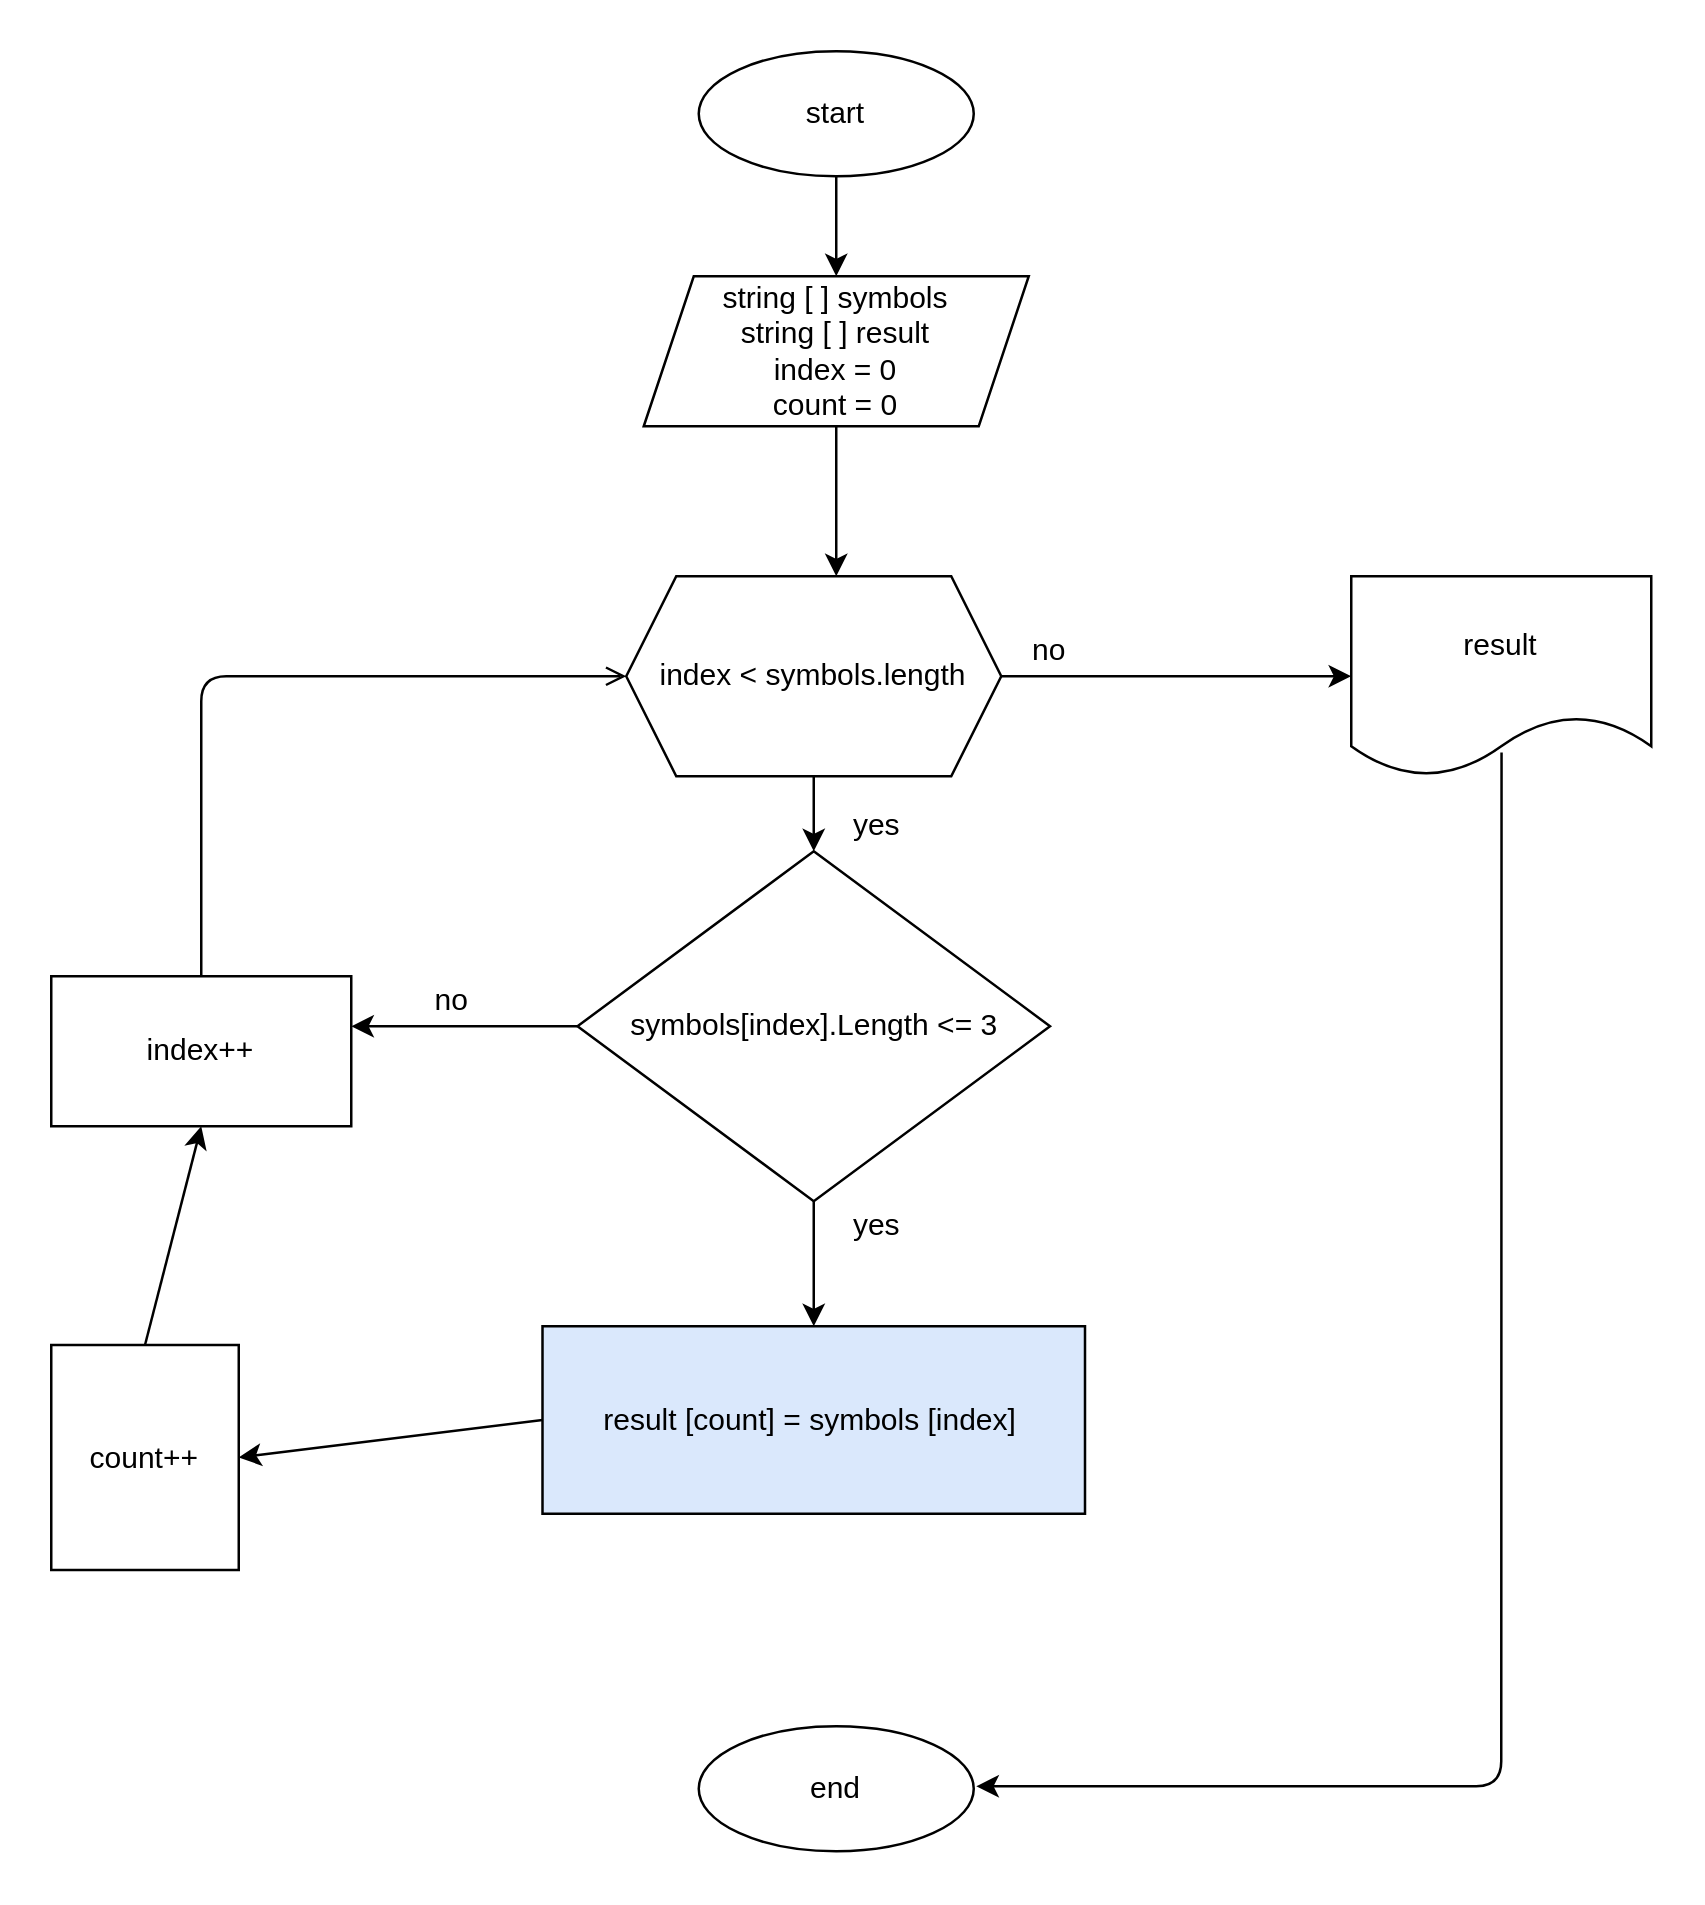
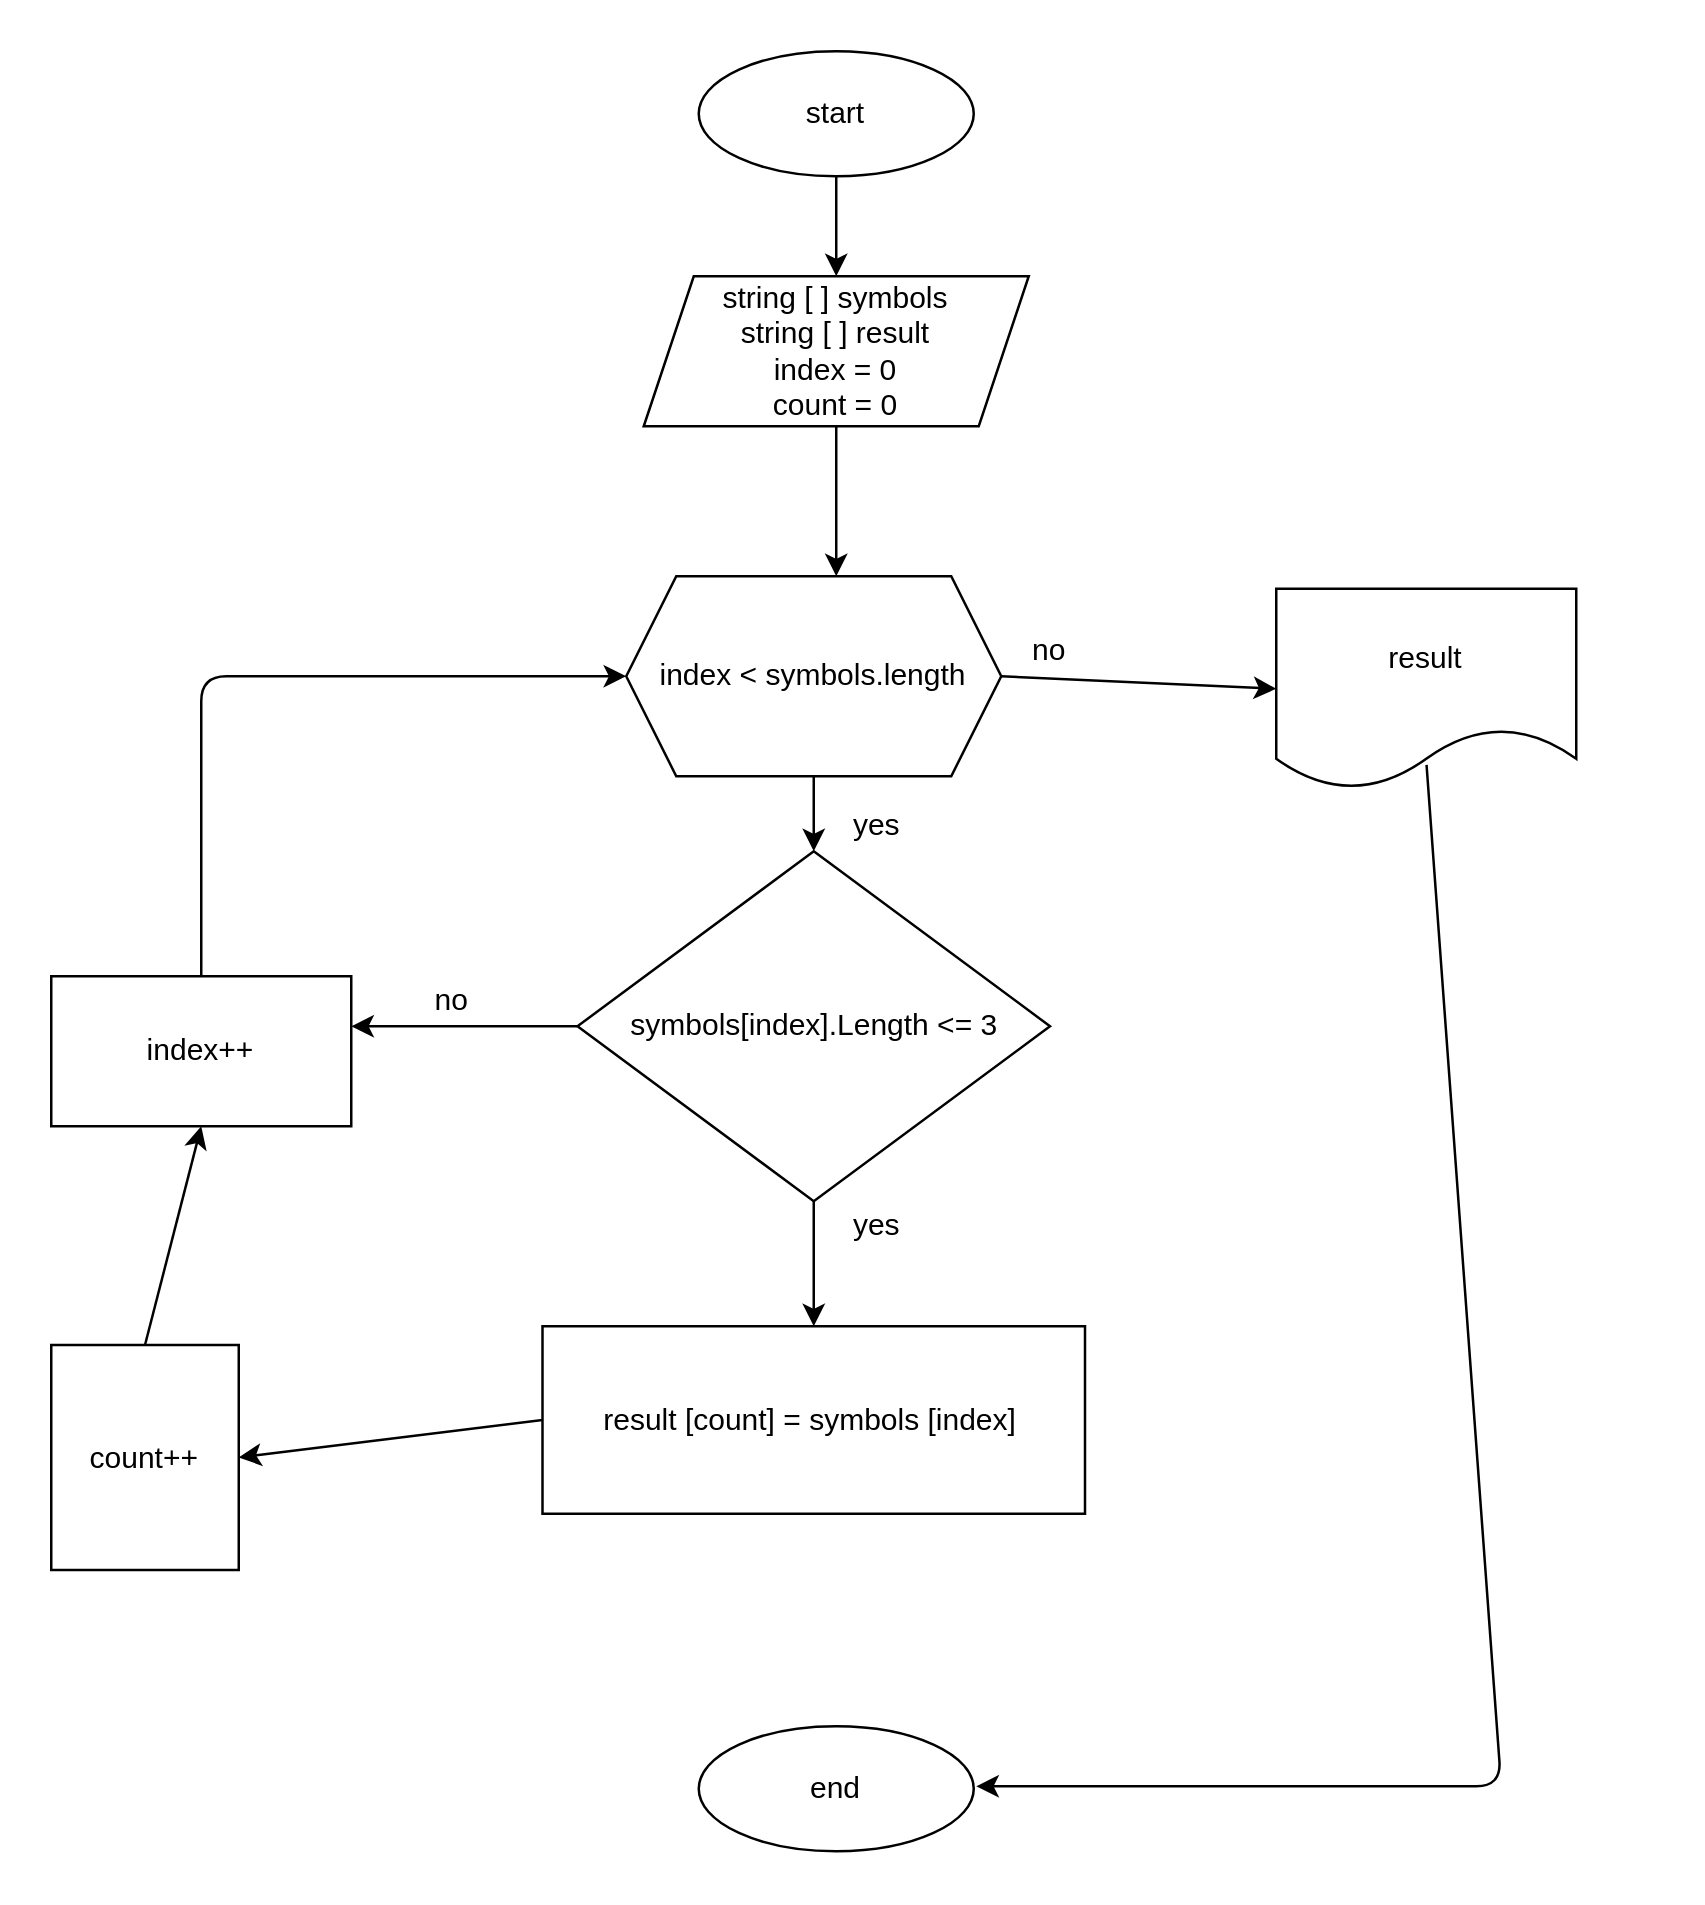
edge "index++" -> "index < symbols.length": arrowhead open -> classic
node "result": moved (1501, 676) -> (1426, 689)
node "result [count] = symbols [index]": fillcolor #dae8fc -> #ffffff
